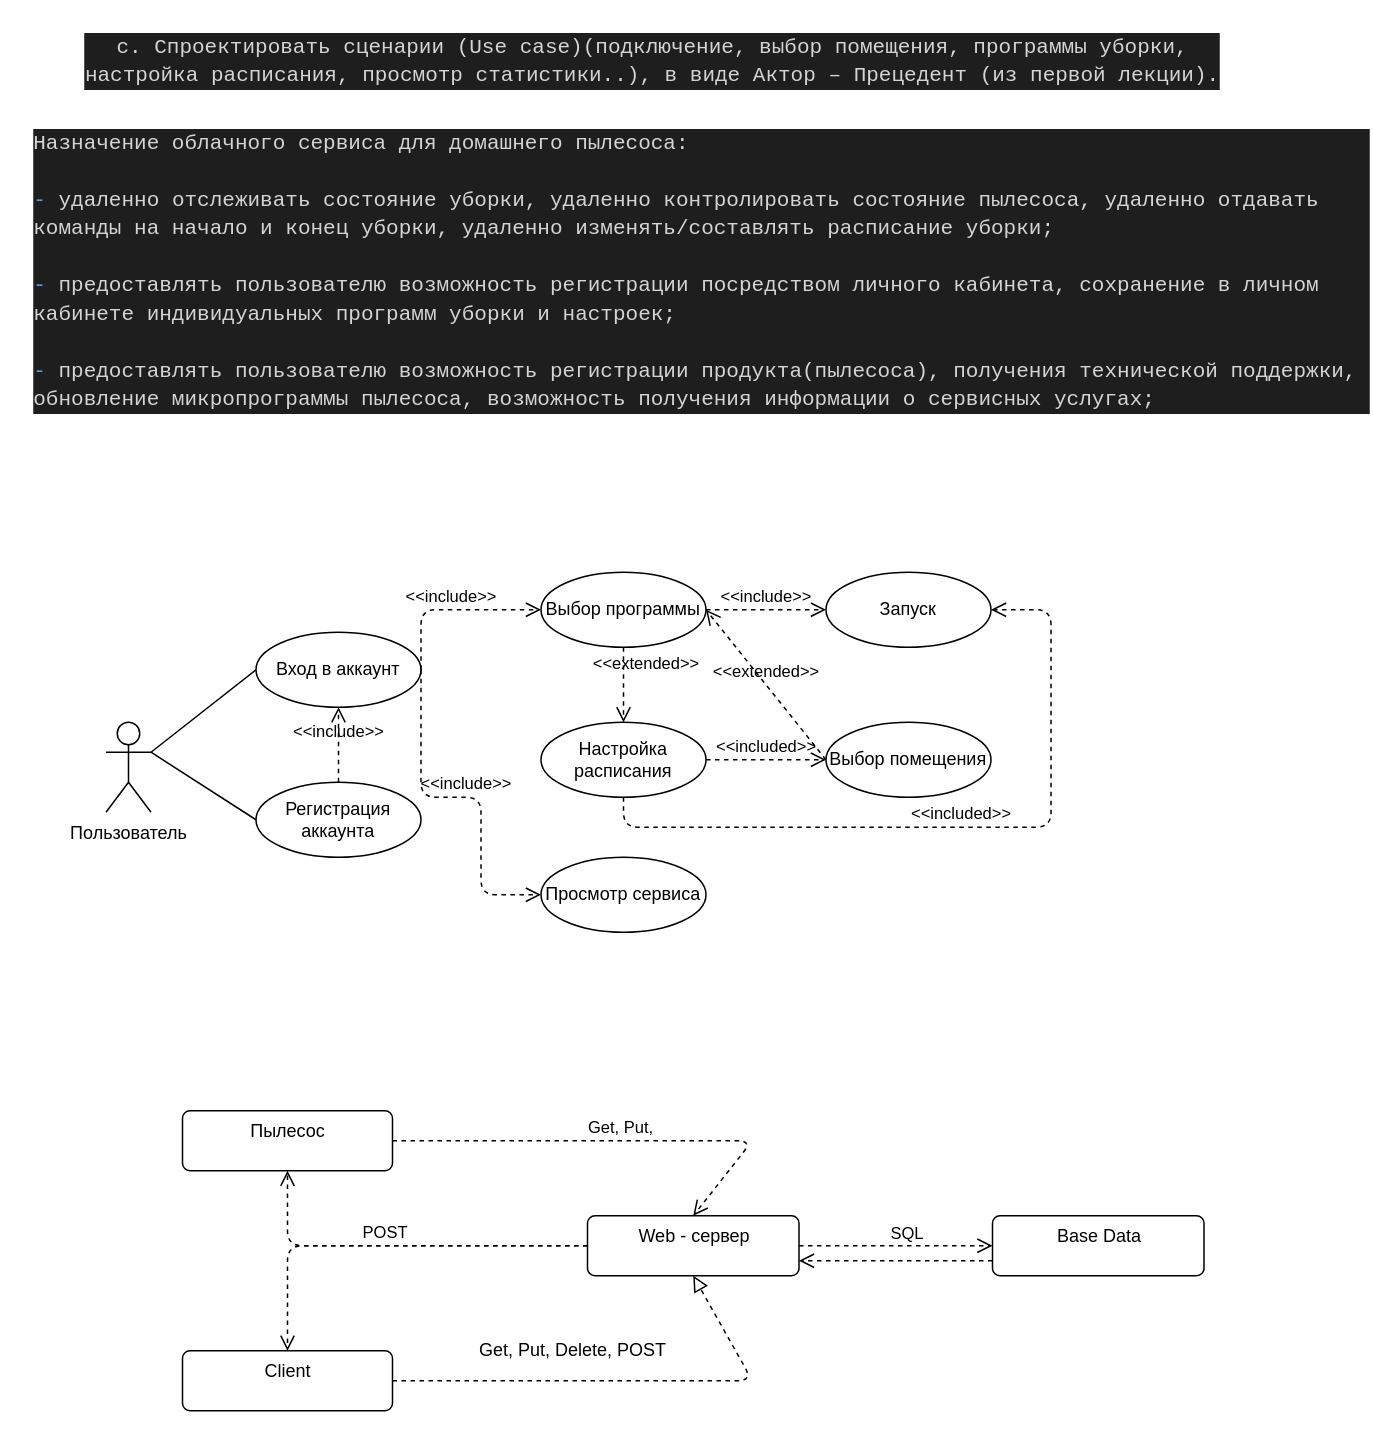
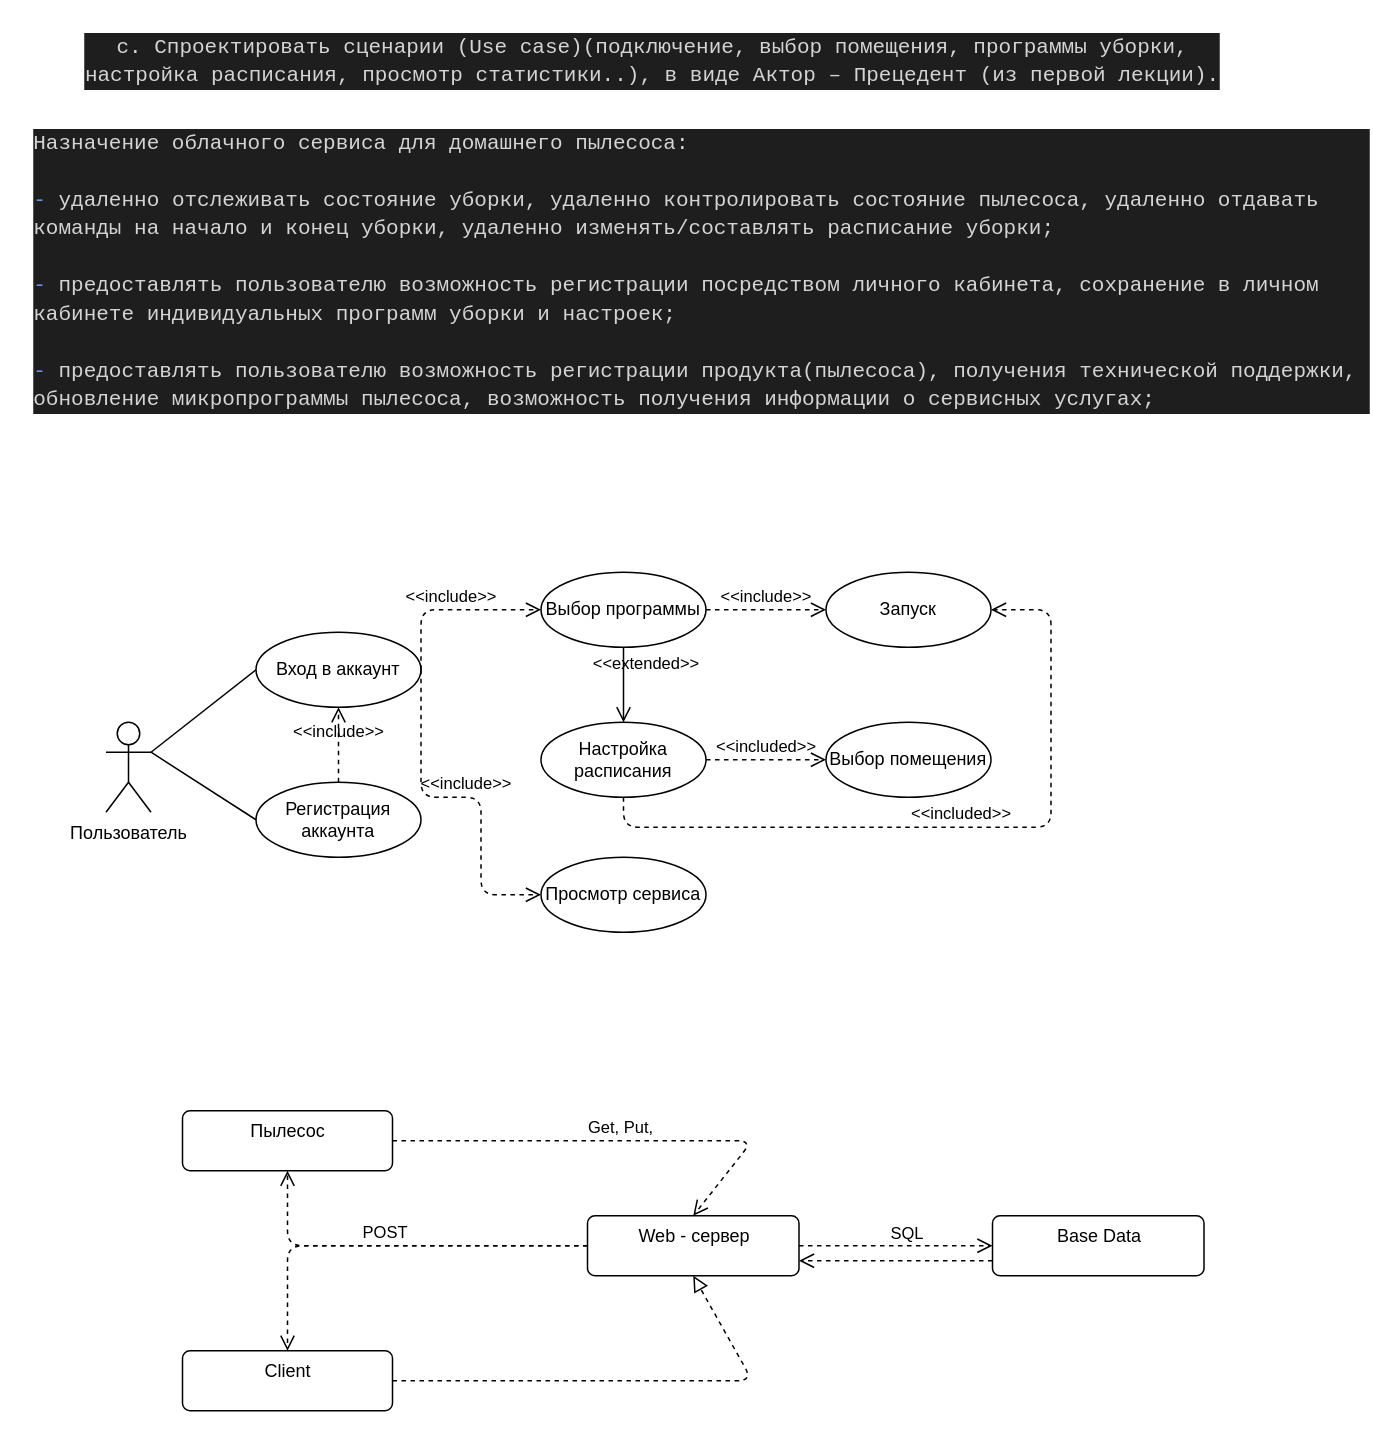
edge "Выбор программы" -> "Настройка расписания": style dashed -> solid
edge "Выбор помещения" -> "Выбор программы": removed, label "<<extended>>"
node "Get, Put, Delete, POST": removed
